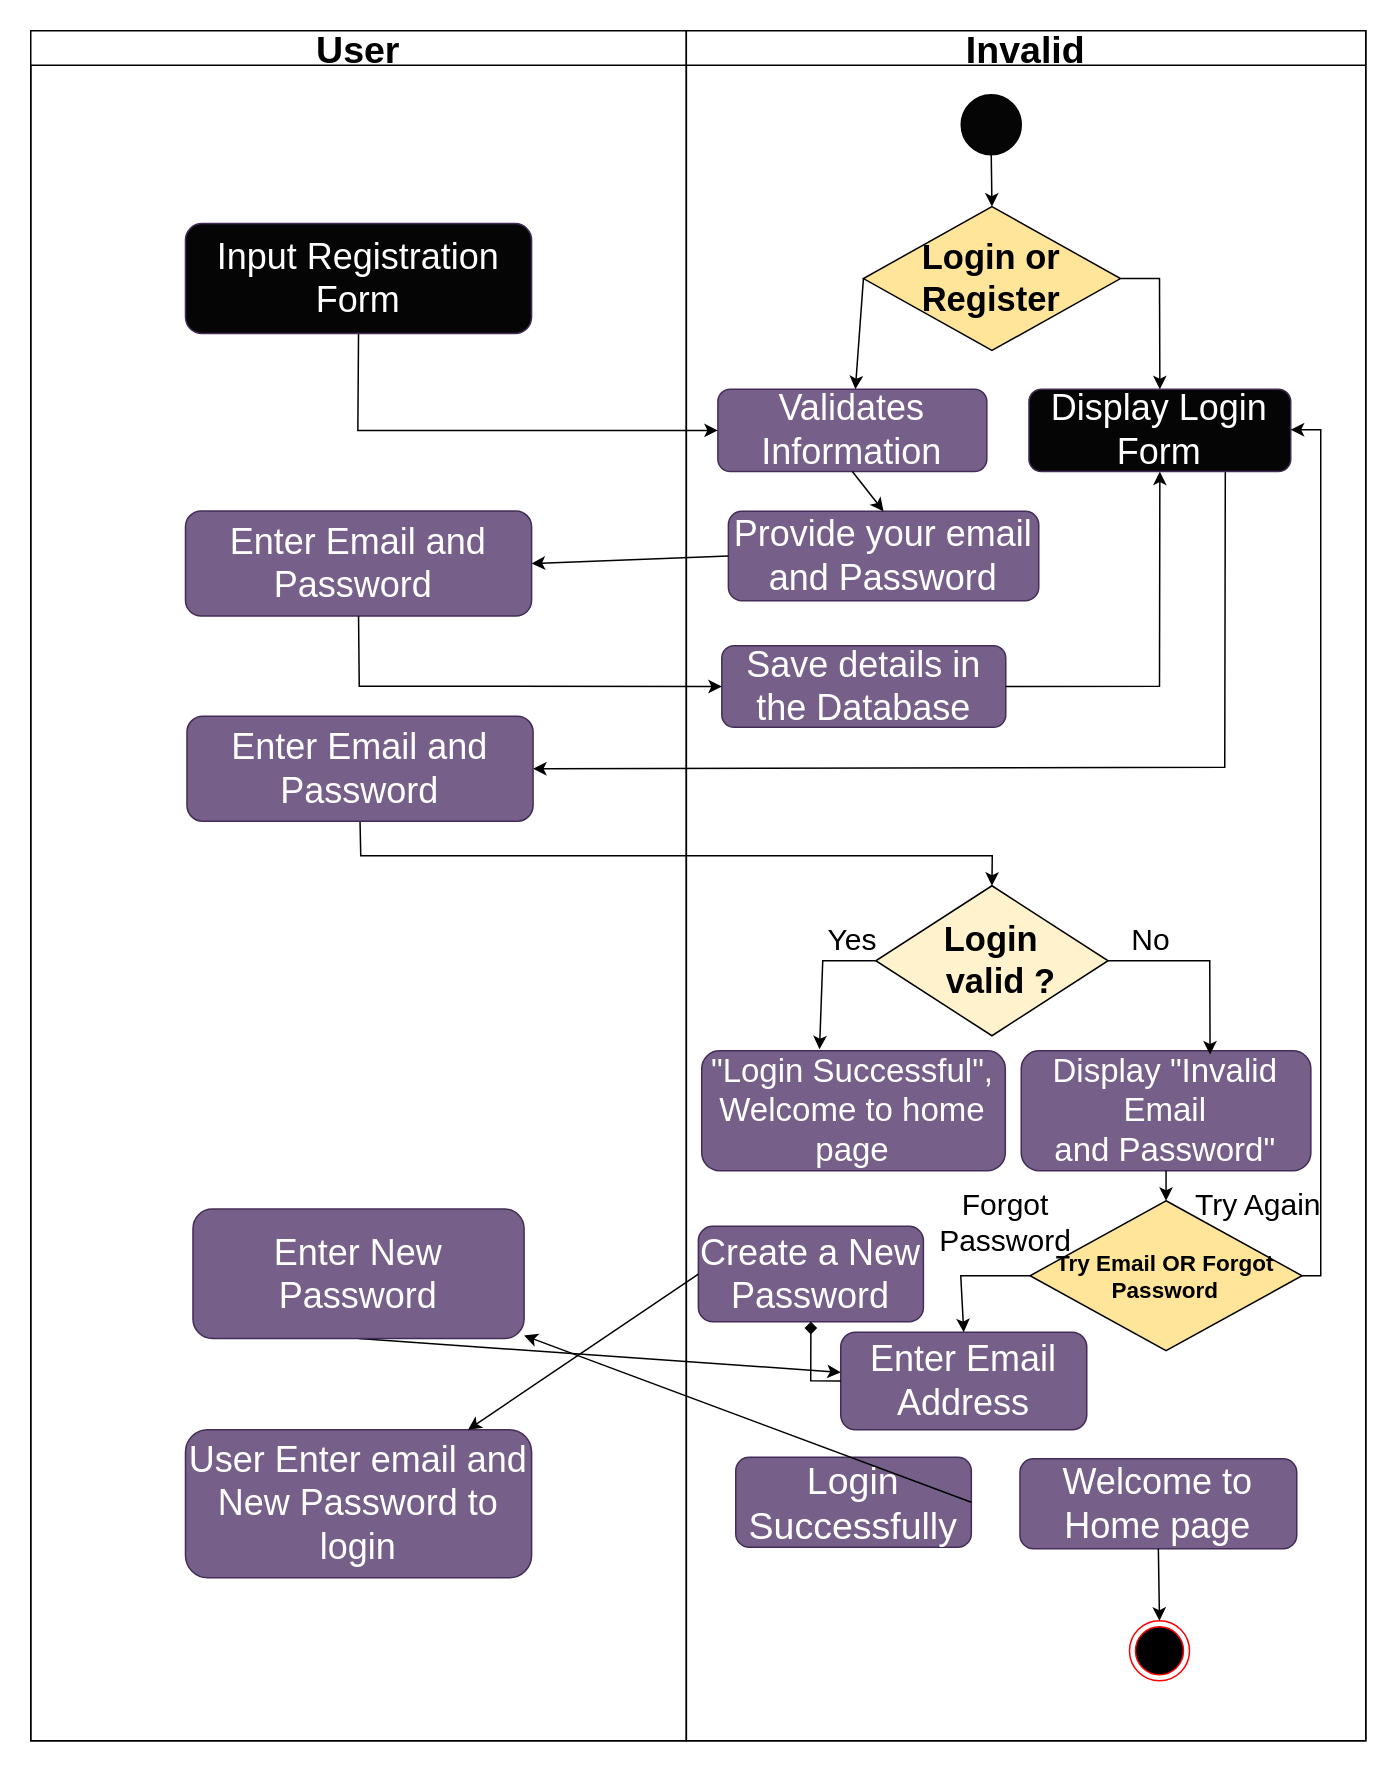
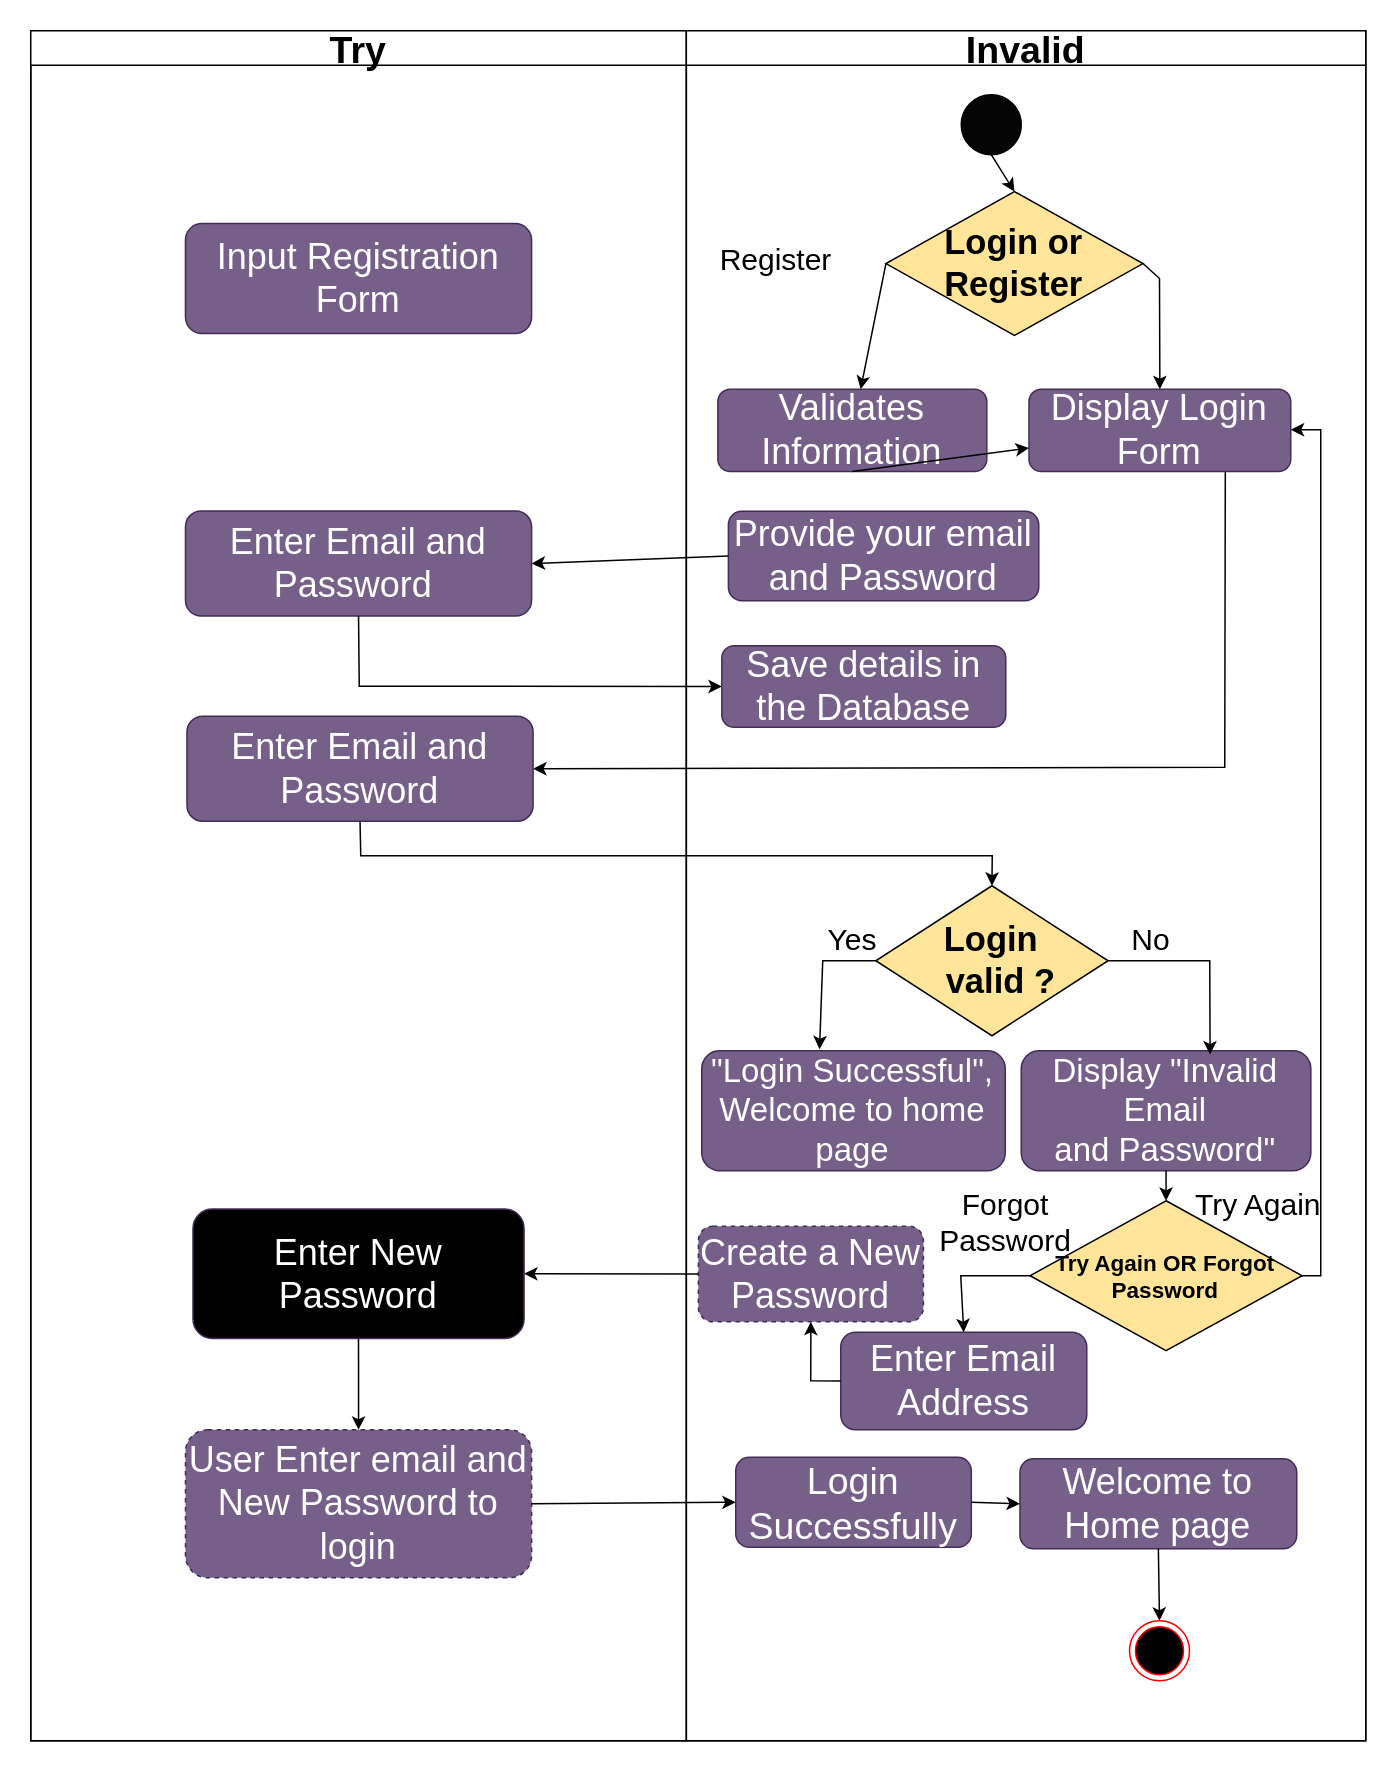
node "User": label "User" -> "Try"
node "Register": added
node "Input Registration Form": fillcolor #050505 -> #76608a
node "Login or Register": moved (992, 279) -> (1014, 264)
edge "Input Registration Form" -> "Validates Information": removed
node "Display Login Form": fillcolor #050505 -> #76608a
edge "Validates Information" -> "Provide your email and Password": now "Validates Information" -> "Display Login Form"
edge "Save details in the Database" -> "Display Login Form": removed
node "Login valid ?": fillcolor #fff2cc -> #ffe599
node "Enter New Password": fillcolor #76608a -> #000000
node "Create a New Password": style solid -> dashed
node "Try Email OR Forgot Password": label "Try Email OR Forgot Password" -> "Try Again OR Forgot Password"
edge "Create a New Password" -> "User Enter email and New Password to login": now "Create a New Password" -> "Enter New Password"
edge "Enter Email Address" -> "Create a New Password": arrowhead diamond -> classic
edge "Enter New Password" -> "Enter Email Address": now "Enter New Password" -> "User Enter email and New Password to login"
edge "Login Successfully" -> "Enter New Password": now "Login Successfully" -> "Welcome to Home page"
edge "User Enter email and New Password to login" -> "Login Successfully": added
node "User Enter email and New Password to login": style solid -> dashed
